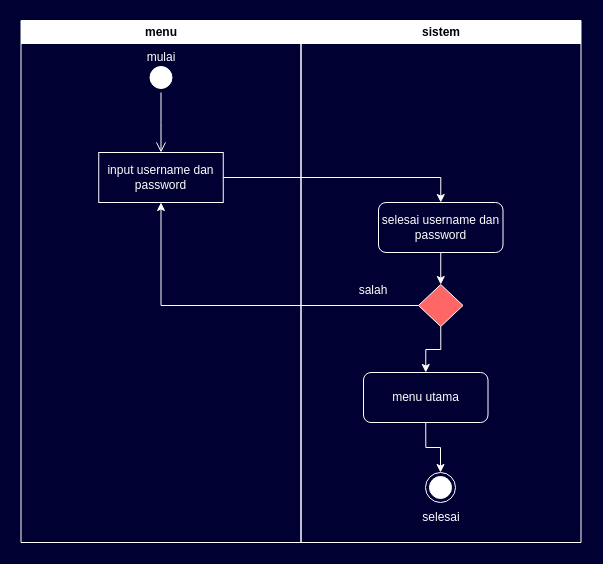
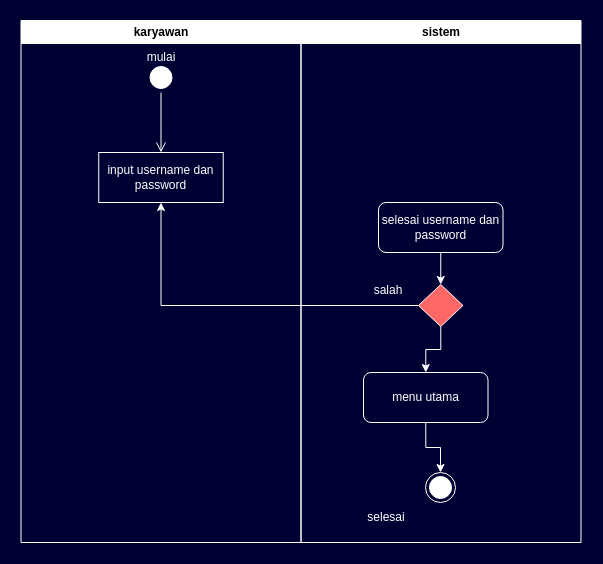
node "menu": label "menu" -> "karyawan"
edge "input username dan password" -> "selesai username dan password": removed
node "salah": moved (374, 291) -> (389, 291)
node "selesai": moved (442, 518) -> (387, 518)
